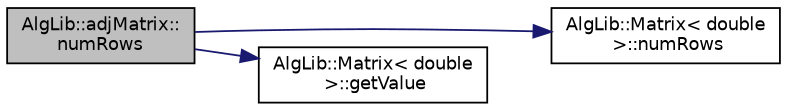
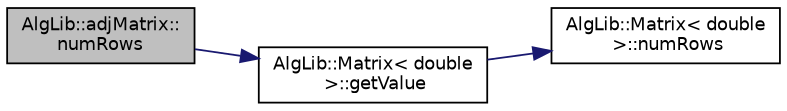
edge "AlgLib::adjMatrix:: numRows" -> "AlgLib::Matrix< double >::numRows": now "AlgLib::Matrix< double >::getValue" -> "AlgLib::Matrix< double >::numRows"
